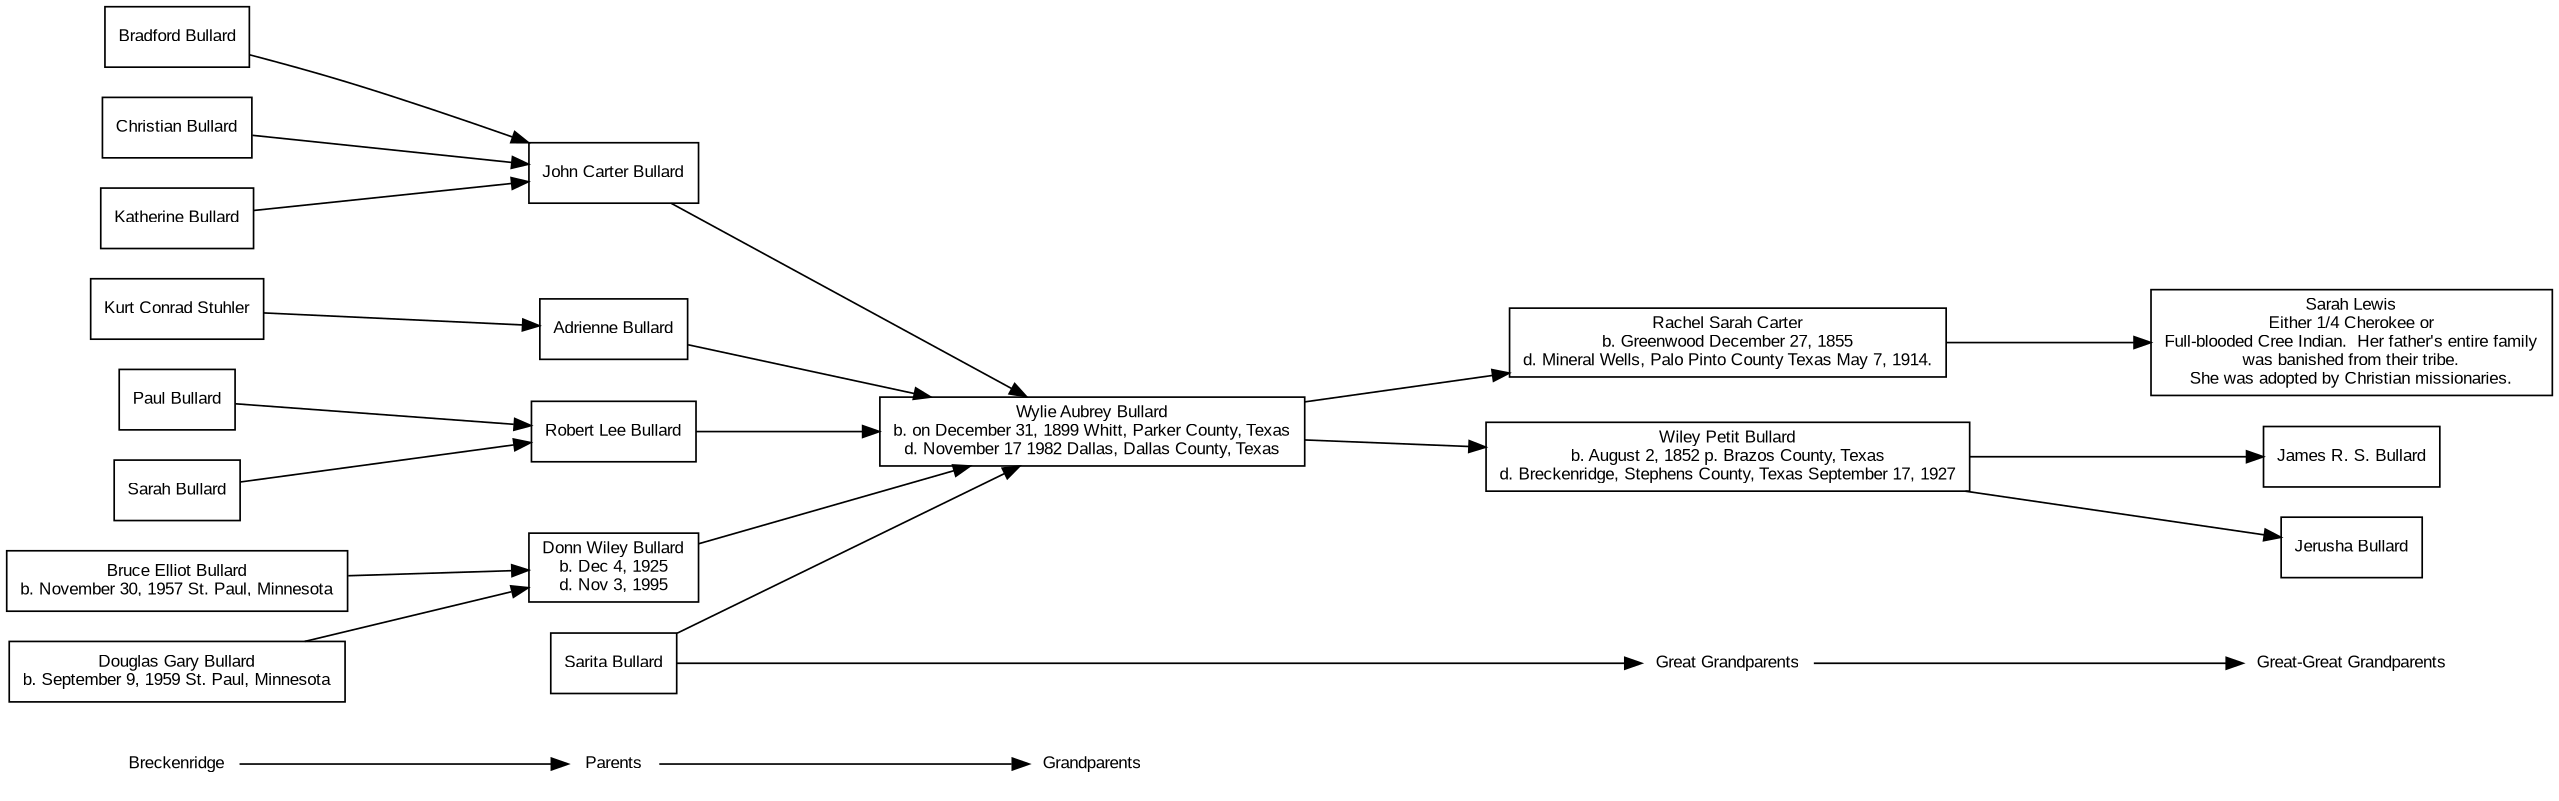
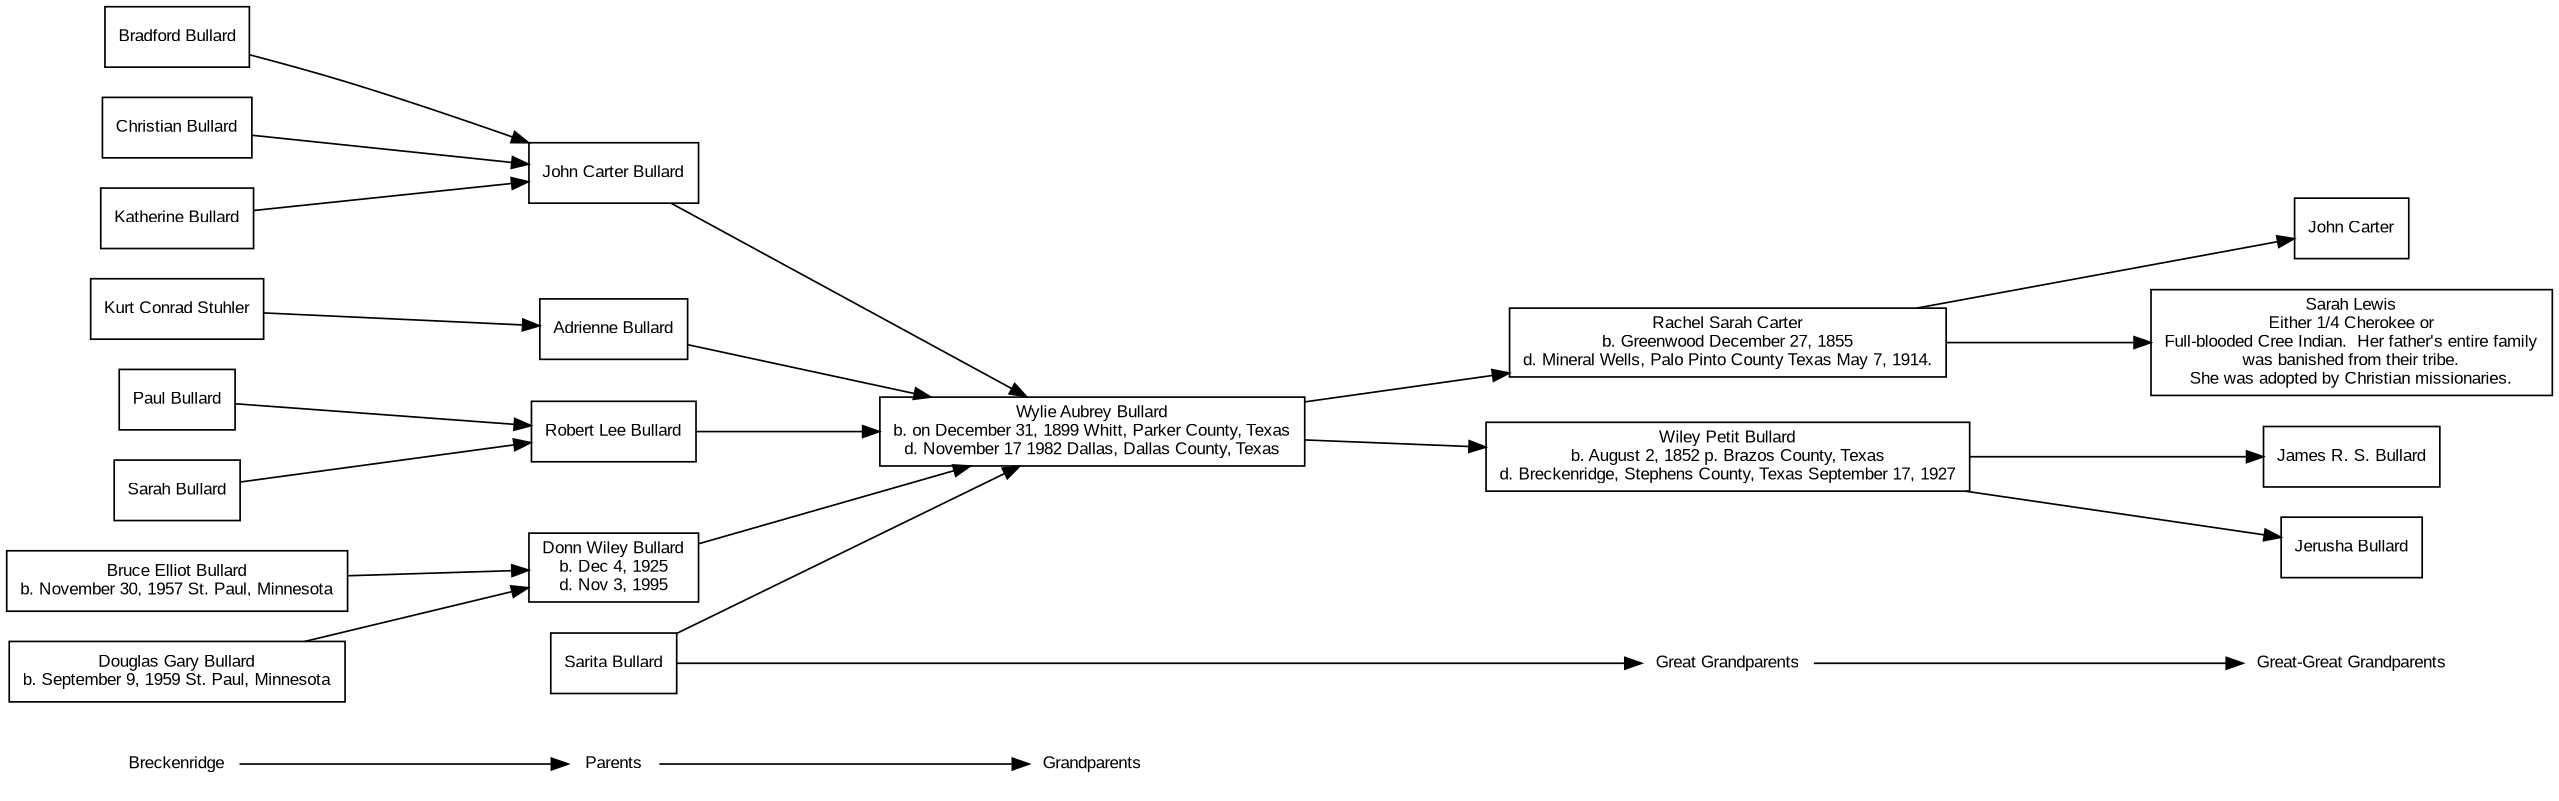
node "John Carter": added
